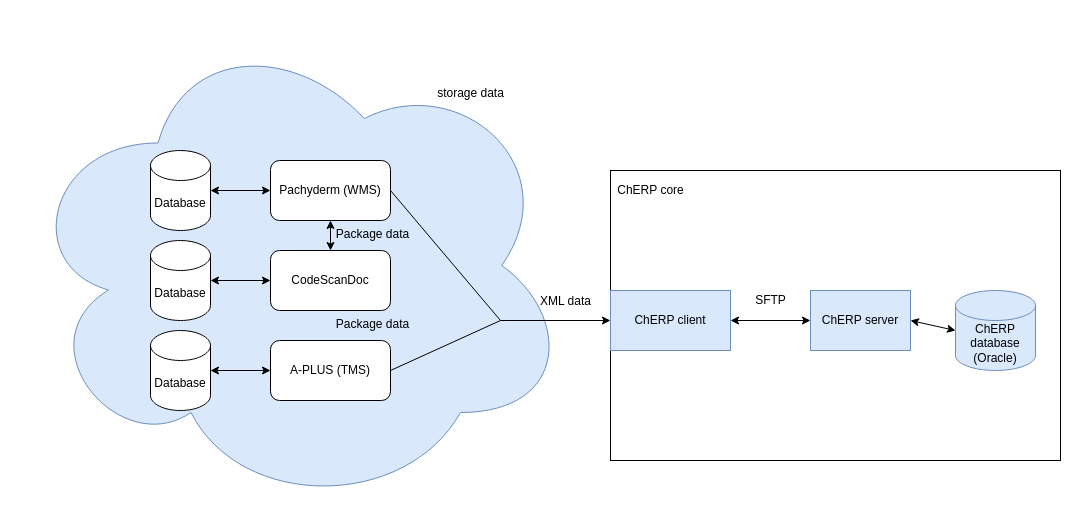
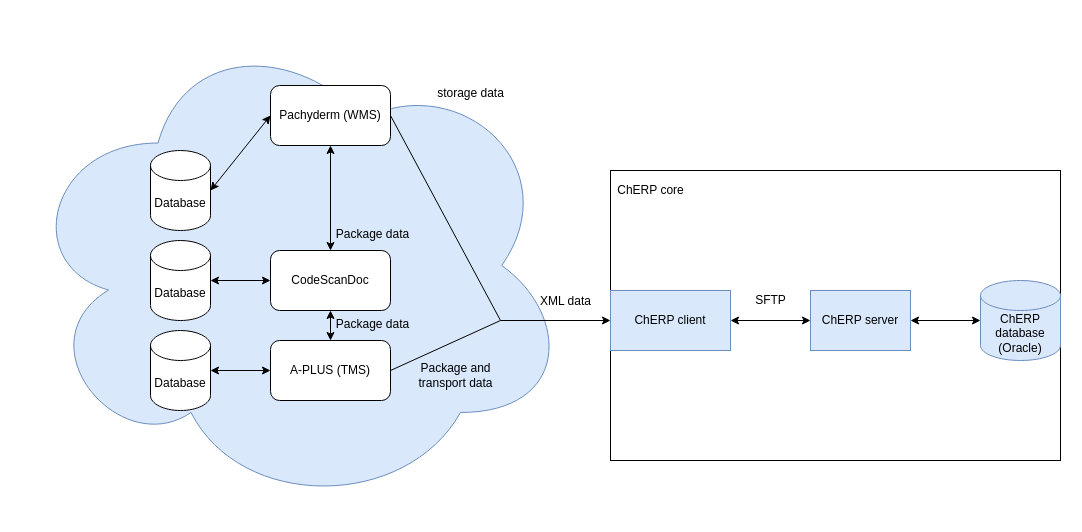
node "Pachyderm (WMS)": moved (331, 191) -> (331, 116)
edge "CodeScanDoc" -- "A-PLUS (TMS)": added
node "ChERP database (Oracle)": moved (996, 331) -> (1021, 321)
node "Package and transport data": added
